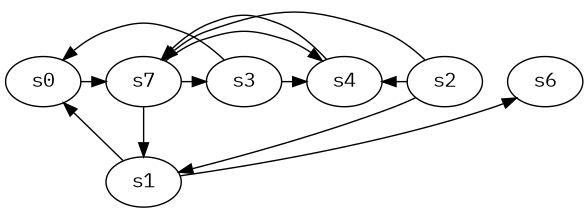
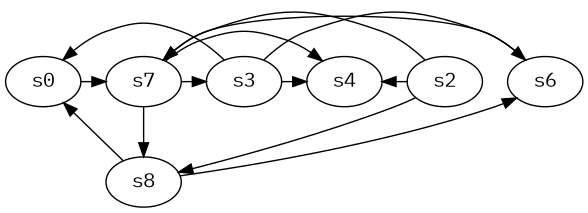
edge "s4" -> "s7": now "s6" -> "s7"
edge "s3" -> "s6": added
node "s1": label "s1" -> "s8"
